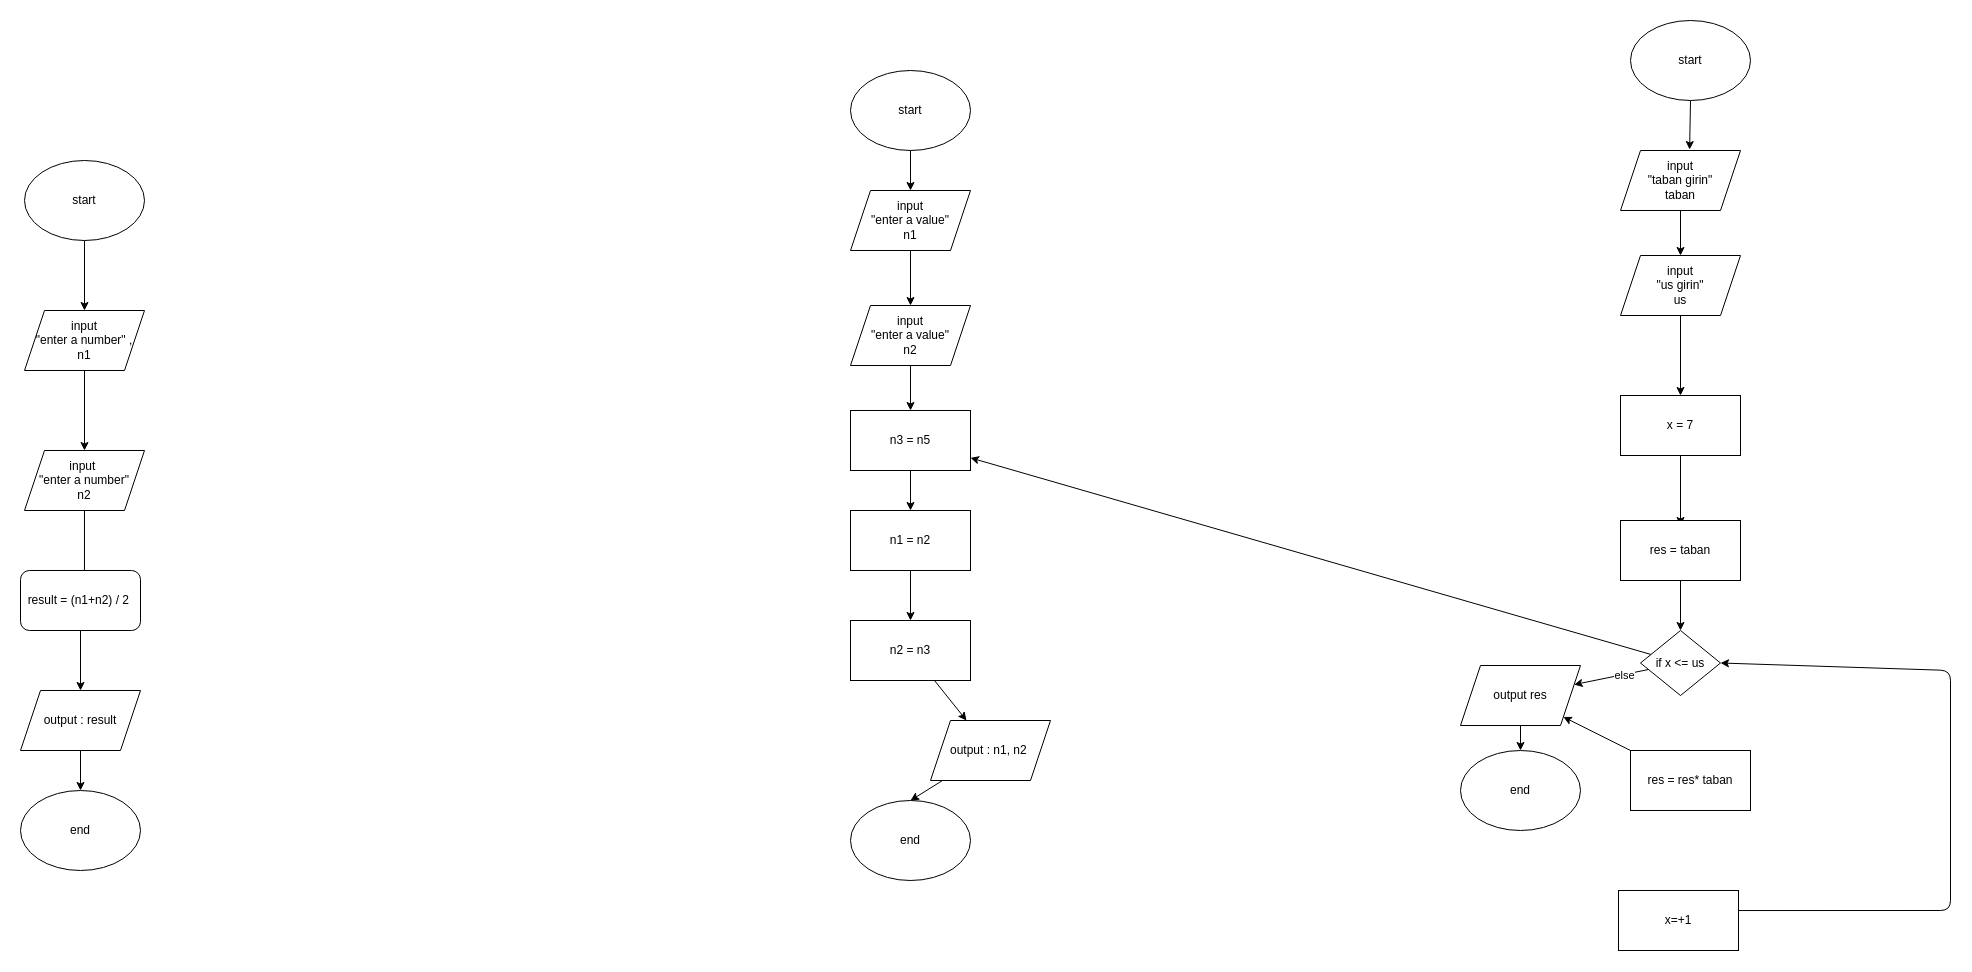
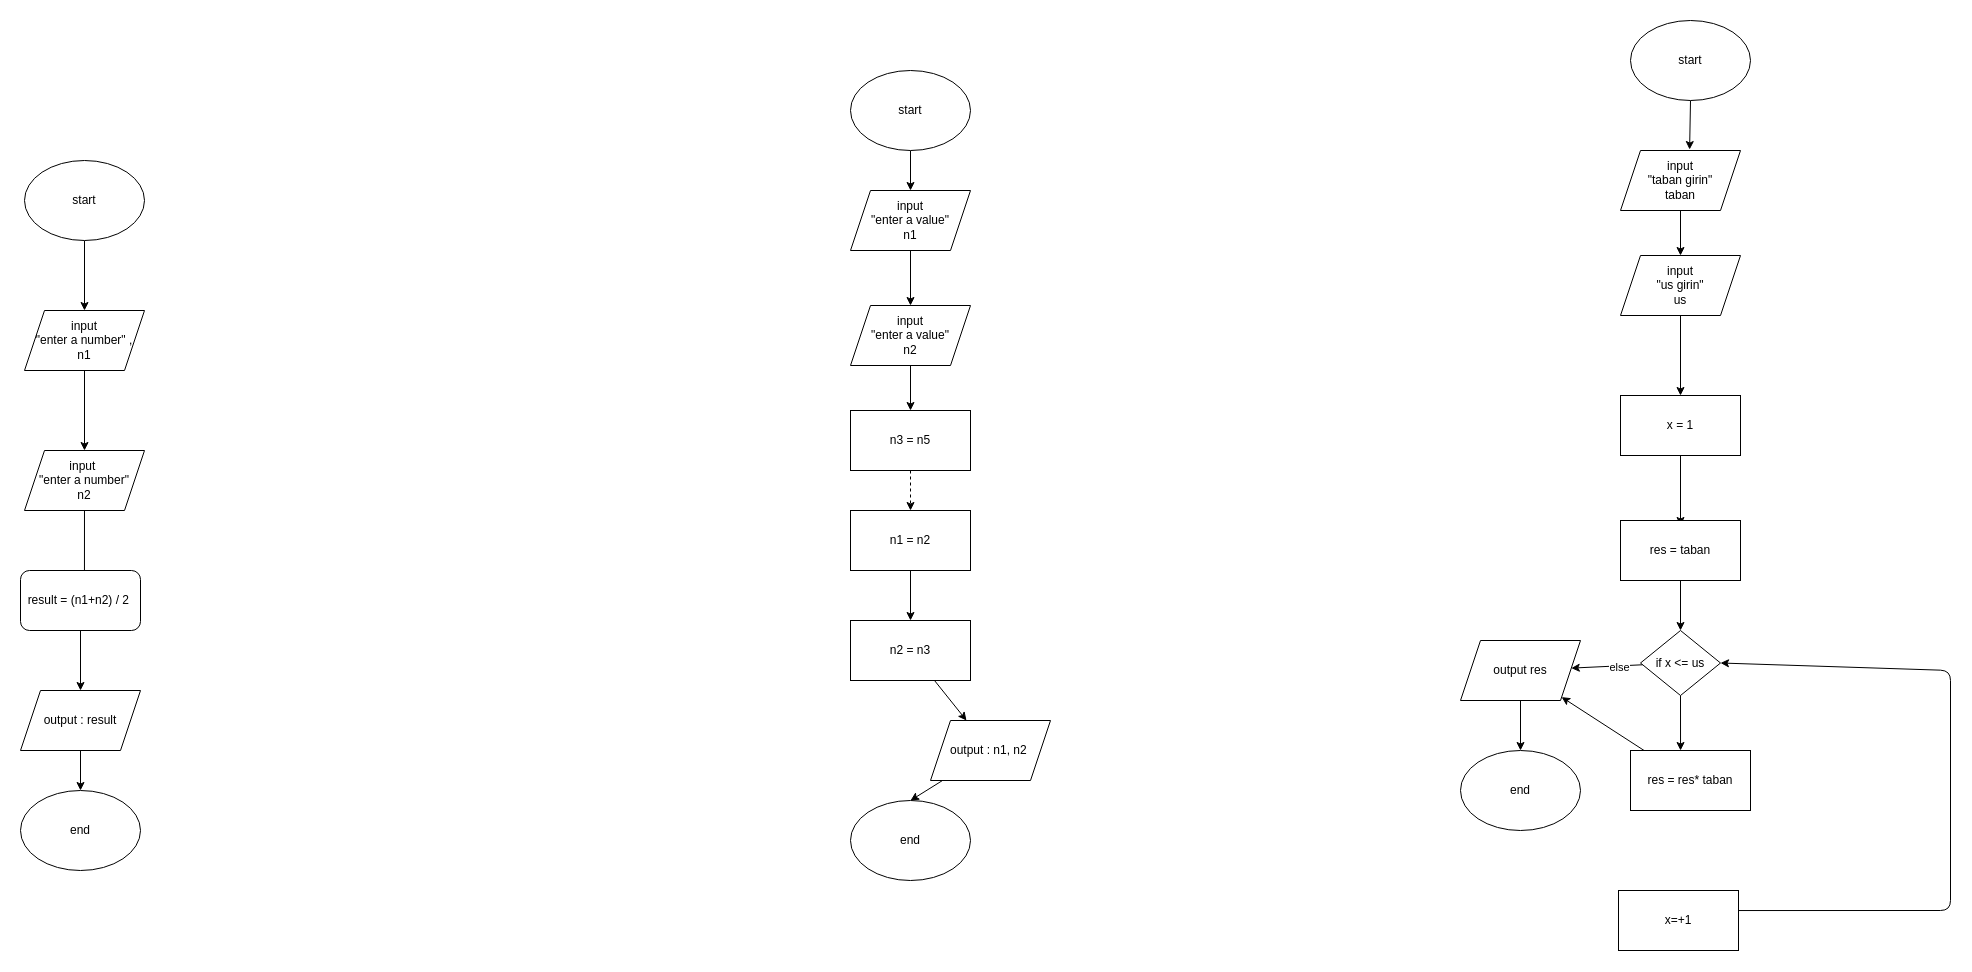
node "x = 7": label "x = 7" -> "x = 1"
edge "n3 = n5" -> "n1 = n2": style solid -> dashed
edge "if x <= us" -> "n3 = n5": now "if x <= us" -> "res = res* taban"
node "output res": moved (1521, 696) -> (1521, 671)
